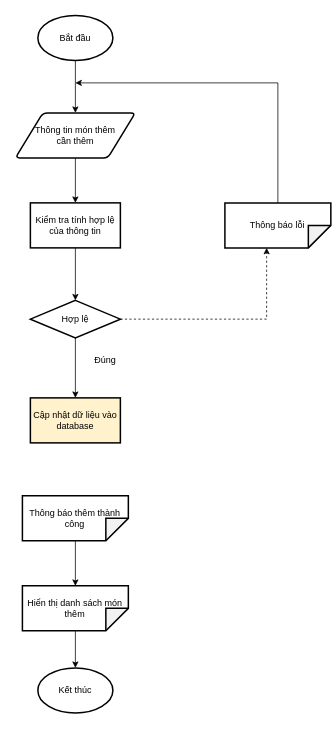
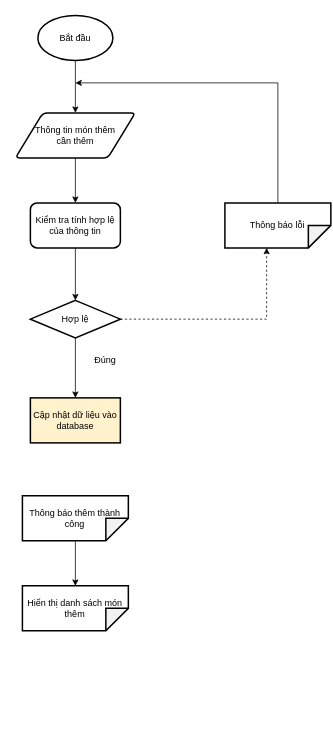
node "Kiểm tra tính hợp lệ của thông tin": shape rectangle -> rounded rectangle
edge "Hiển thị danh sách món thêm" -> "Kết thúc": removed
node "Kết thúc": removed
